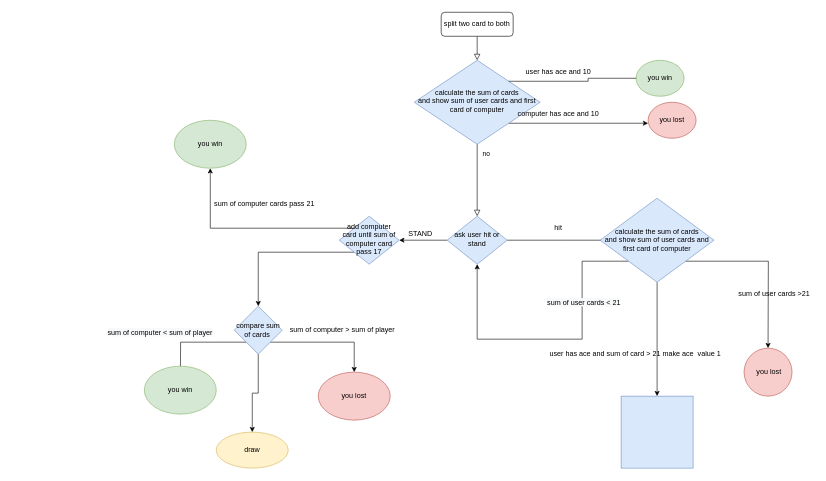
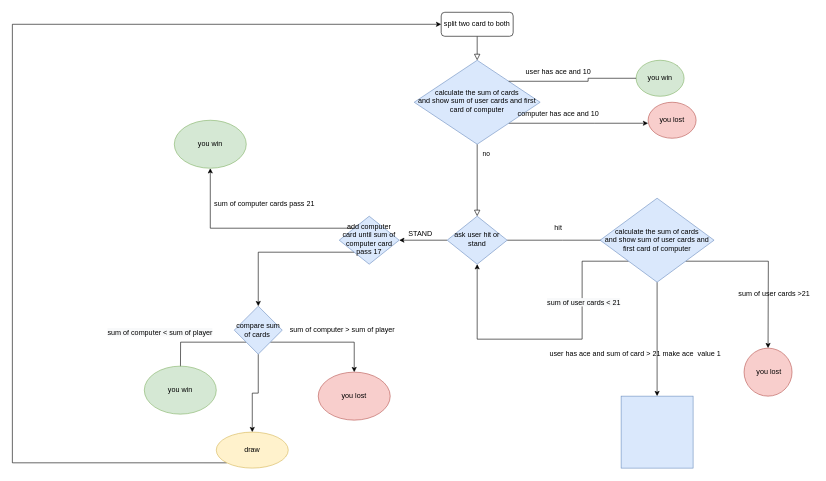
edge "draw" -> "split two card to both": added
